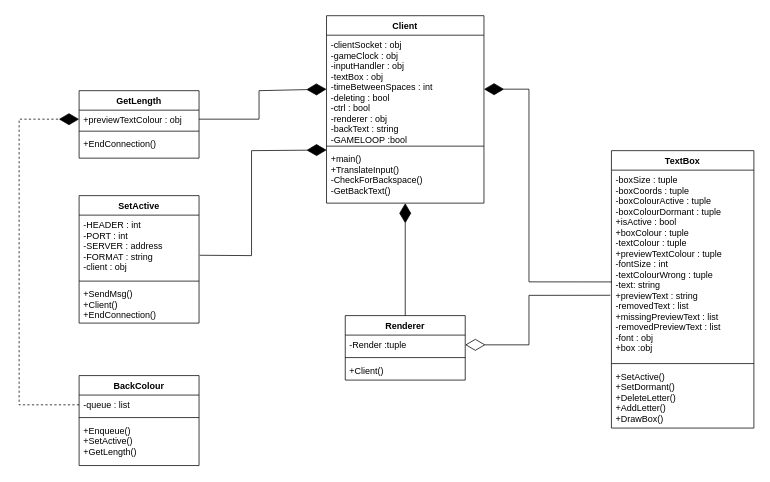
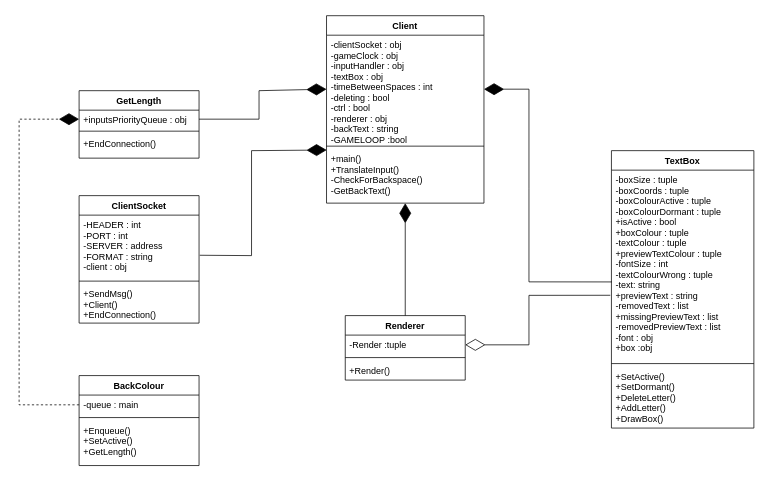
node "+previewTextColour : obj": label "+previewTextColour : obj" -> "+inputsPriorityQueue : obj"
node "SetActive": label "SetActive" -> "ClientSocket"
node "+Client()": label "+Client()" -> "+Render()"
node "-queue : list": label "-queue : list" -> "-queue : main"
